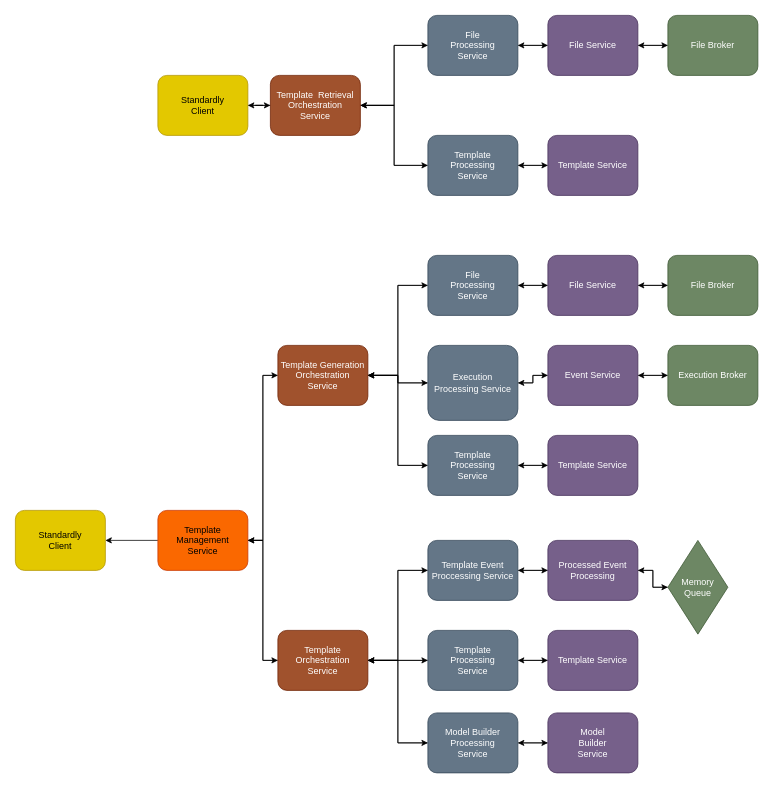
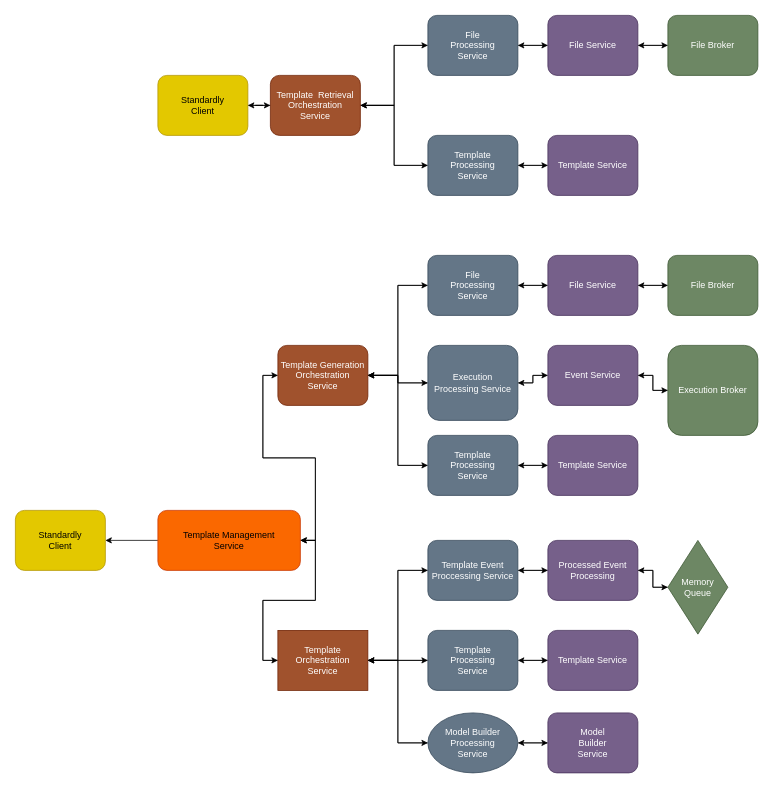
node "Execution Broker": size 90x60 -> 90x90
node "Template Management Service": size 90x60 -> 143x60
node "Template Orchestration Service": shape rounded rectangle -> rectangle
node "Model Builder Processing Service": shape rounded rectangle -> ellipse
